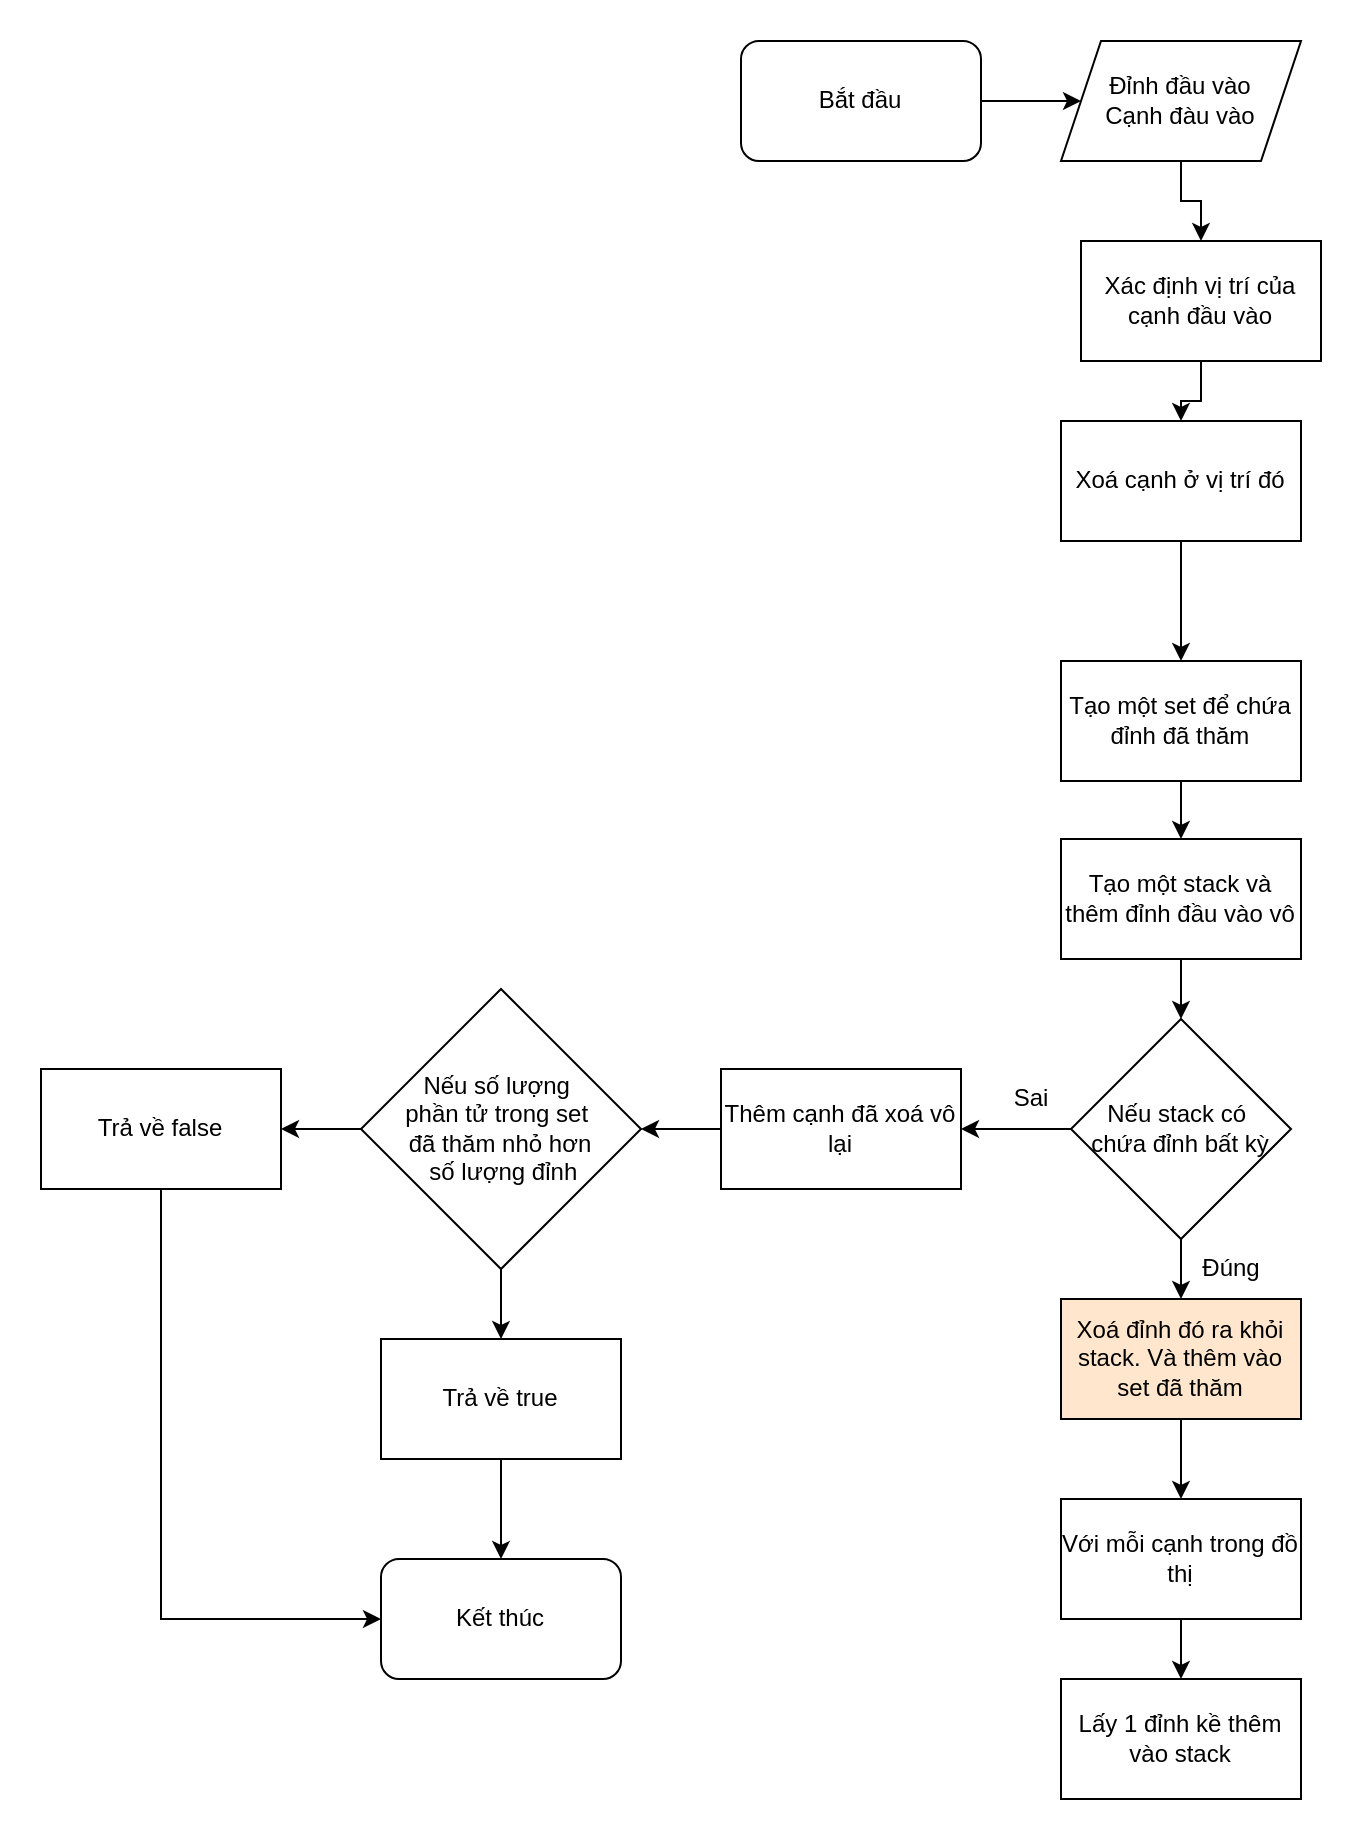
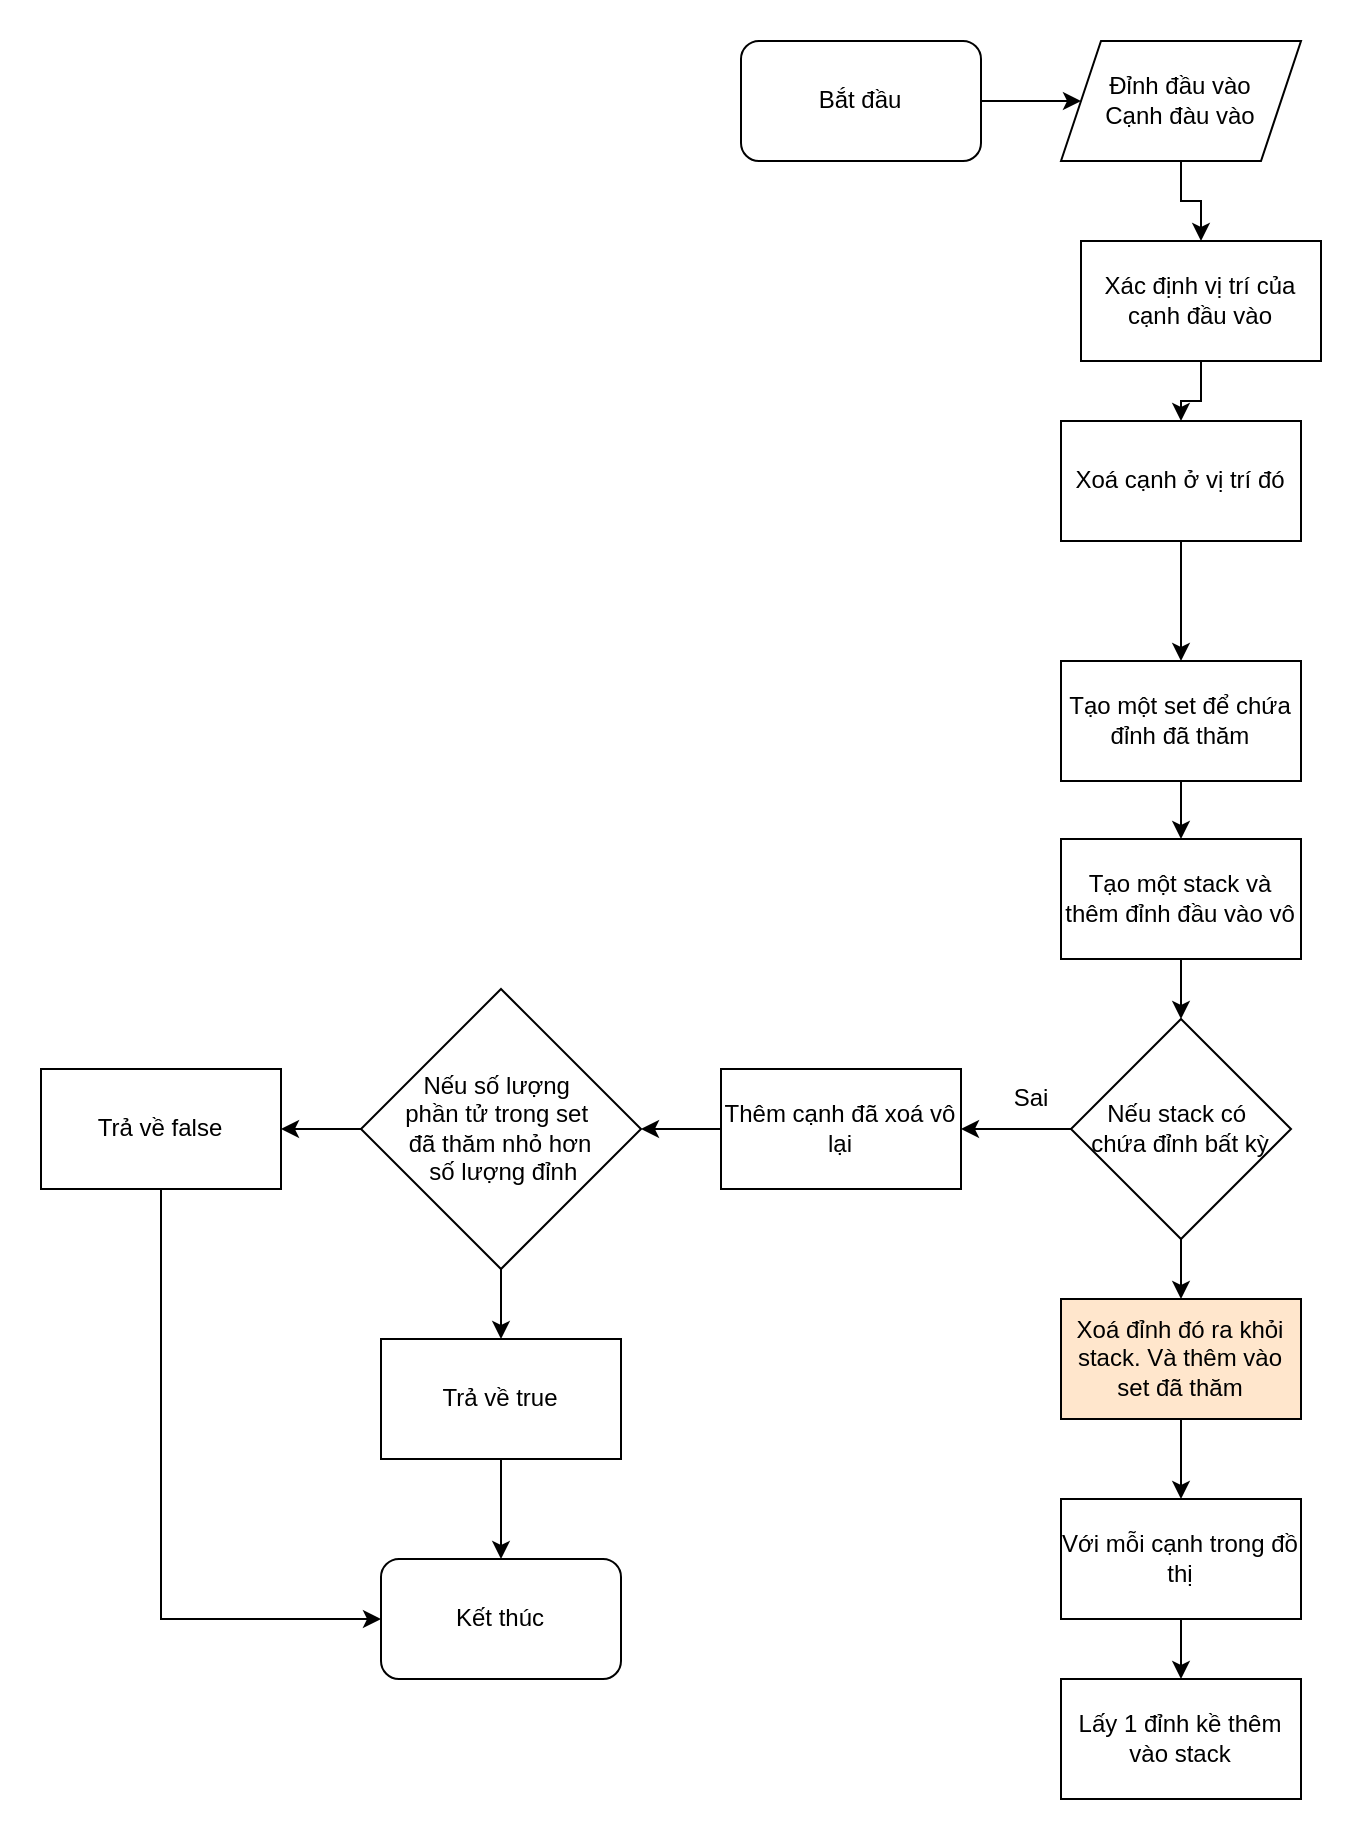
node "Đúng": removed
